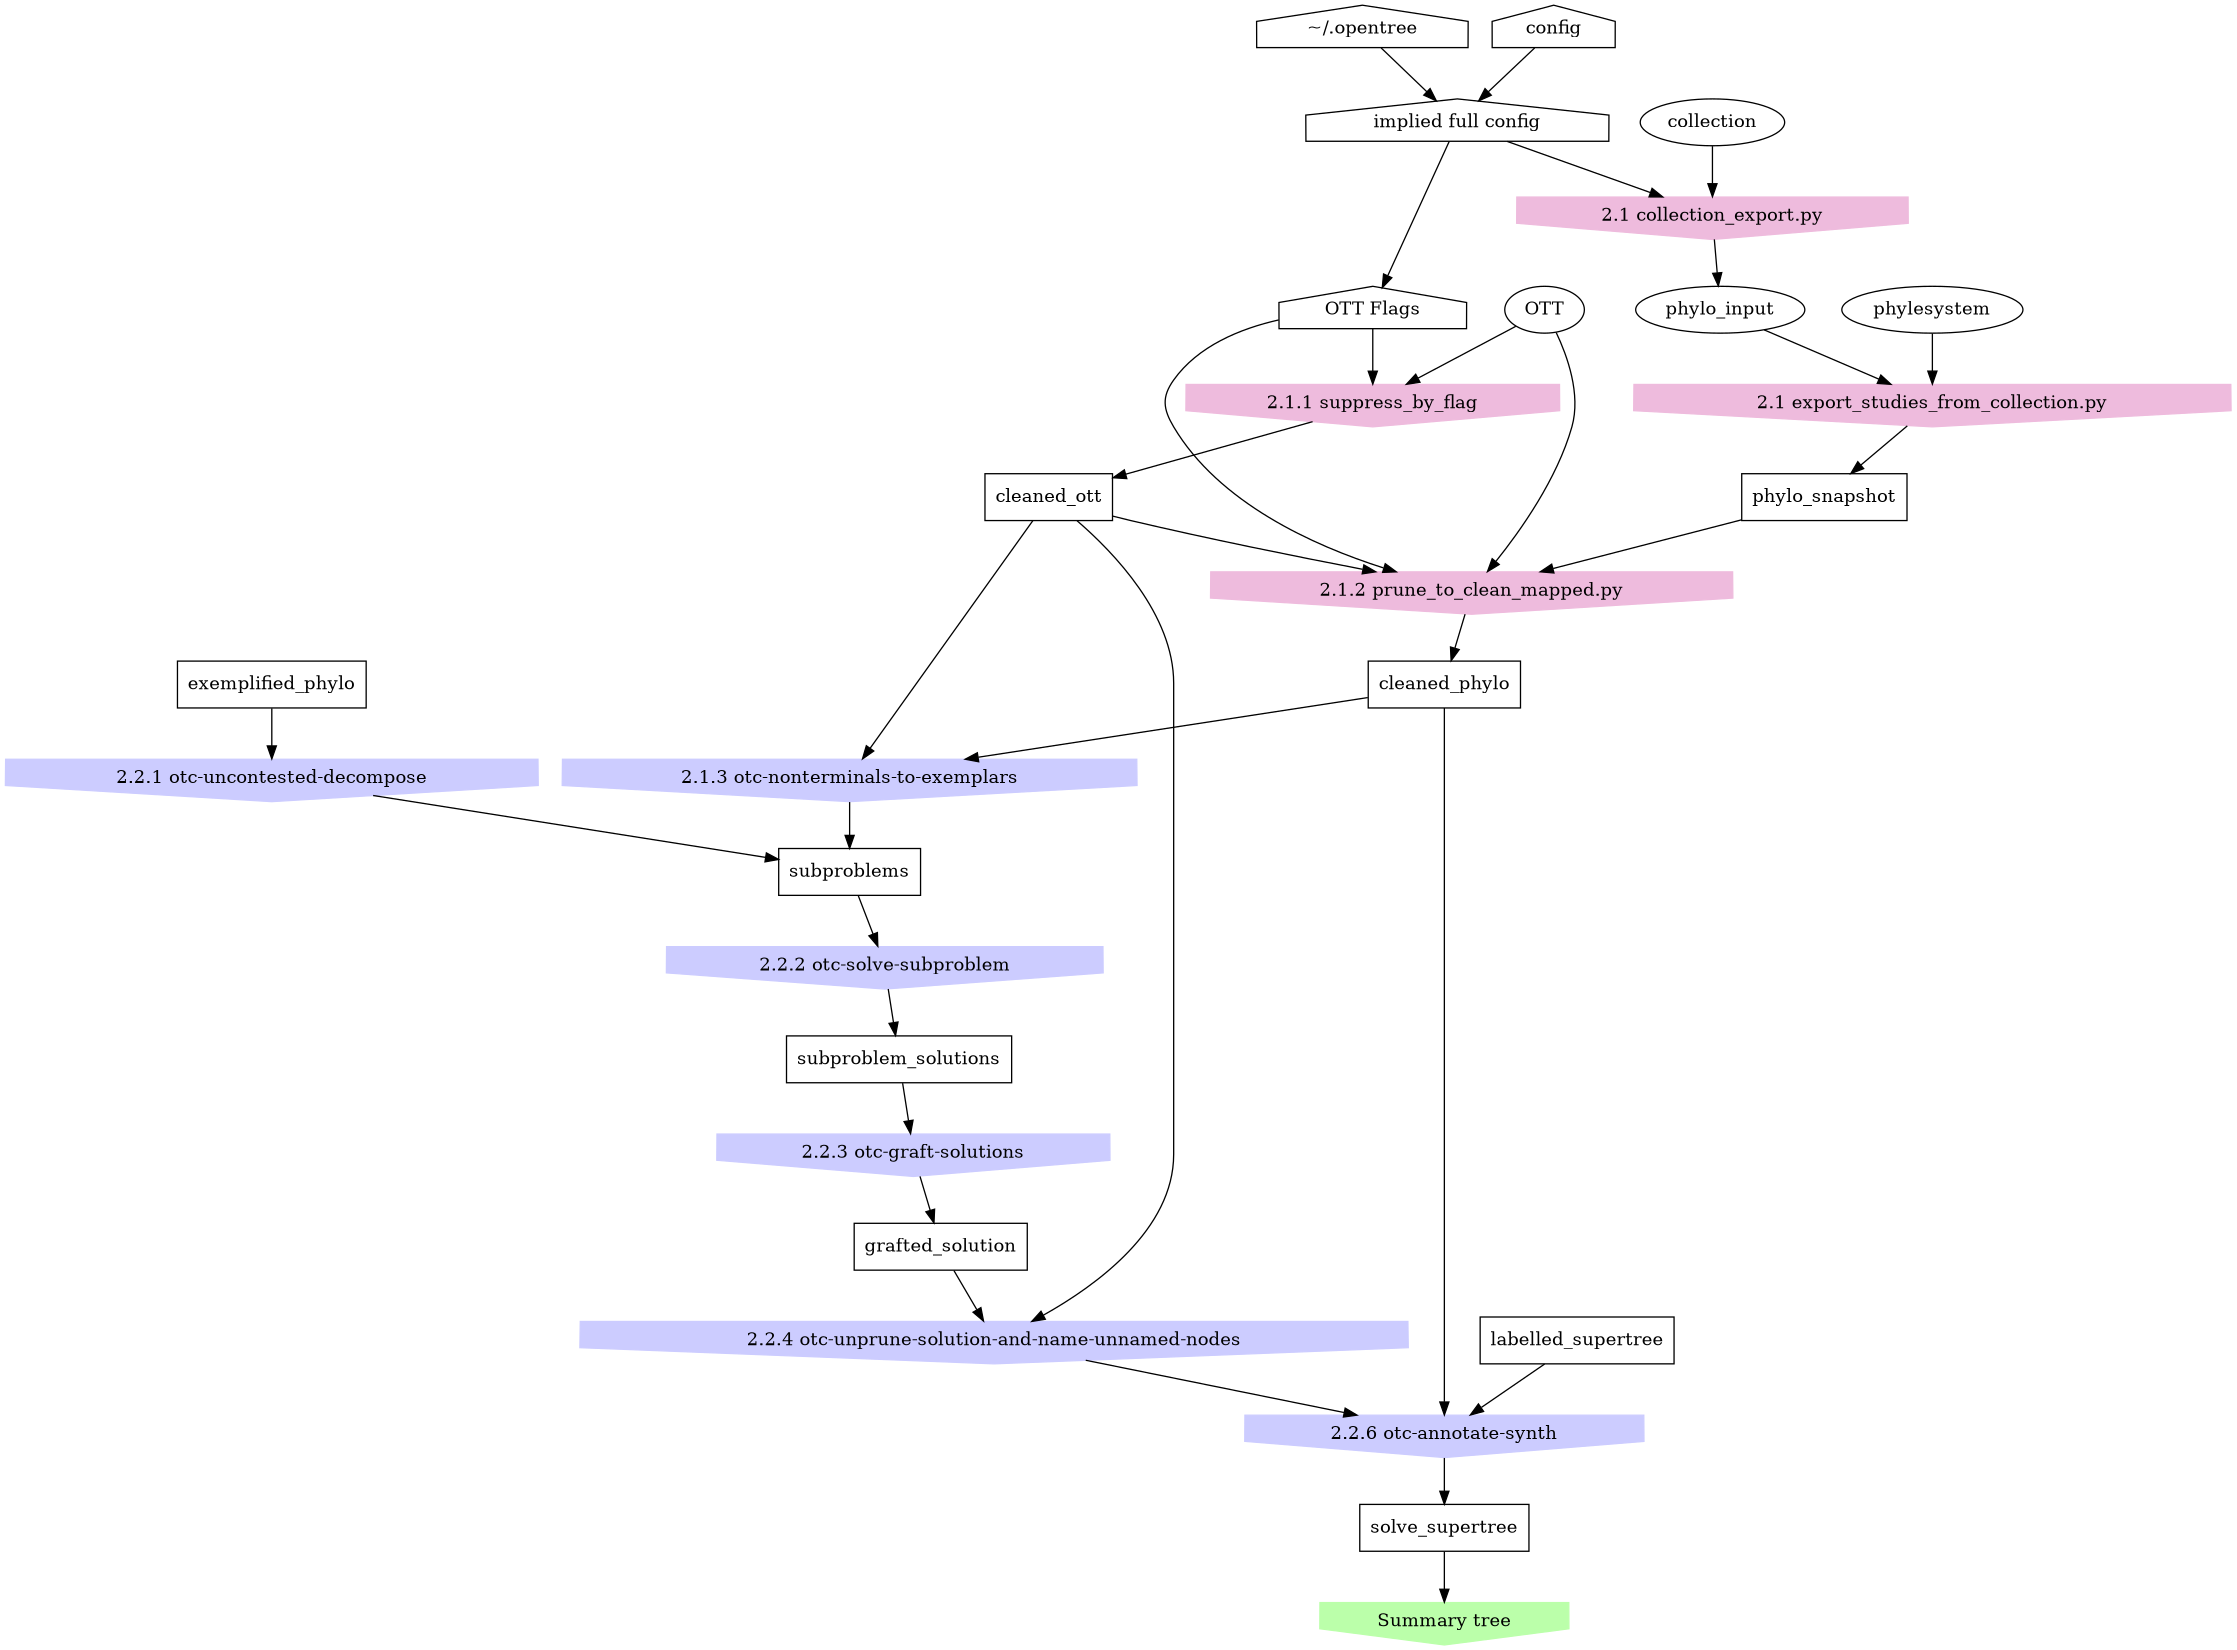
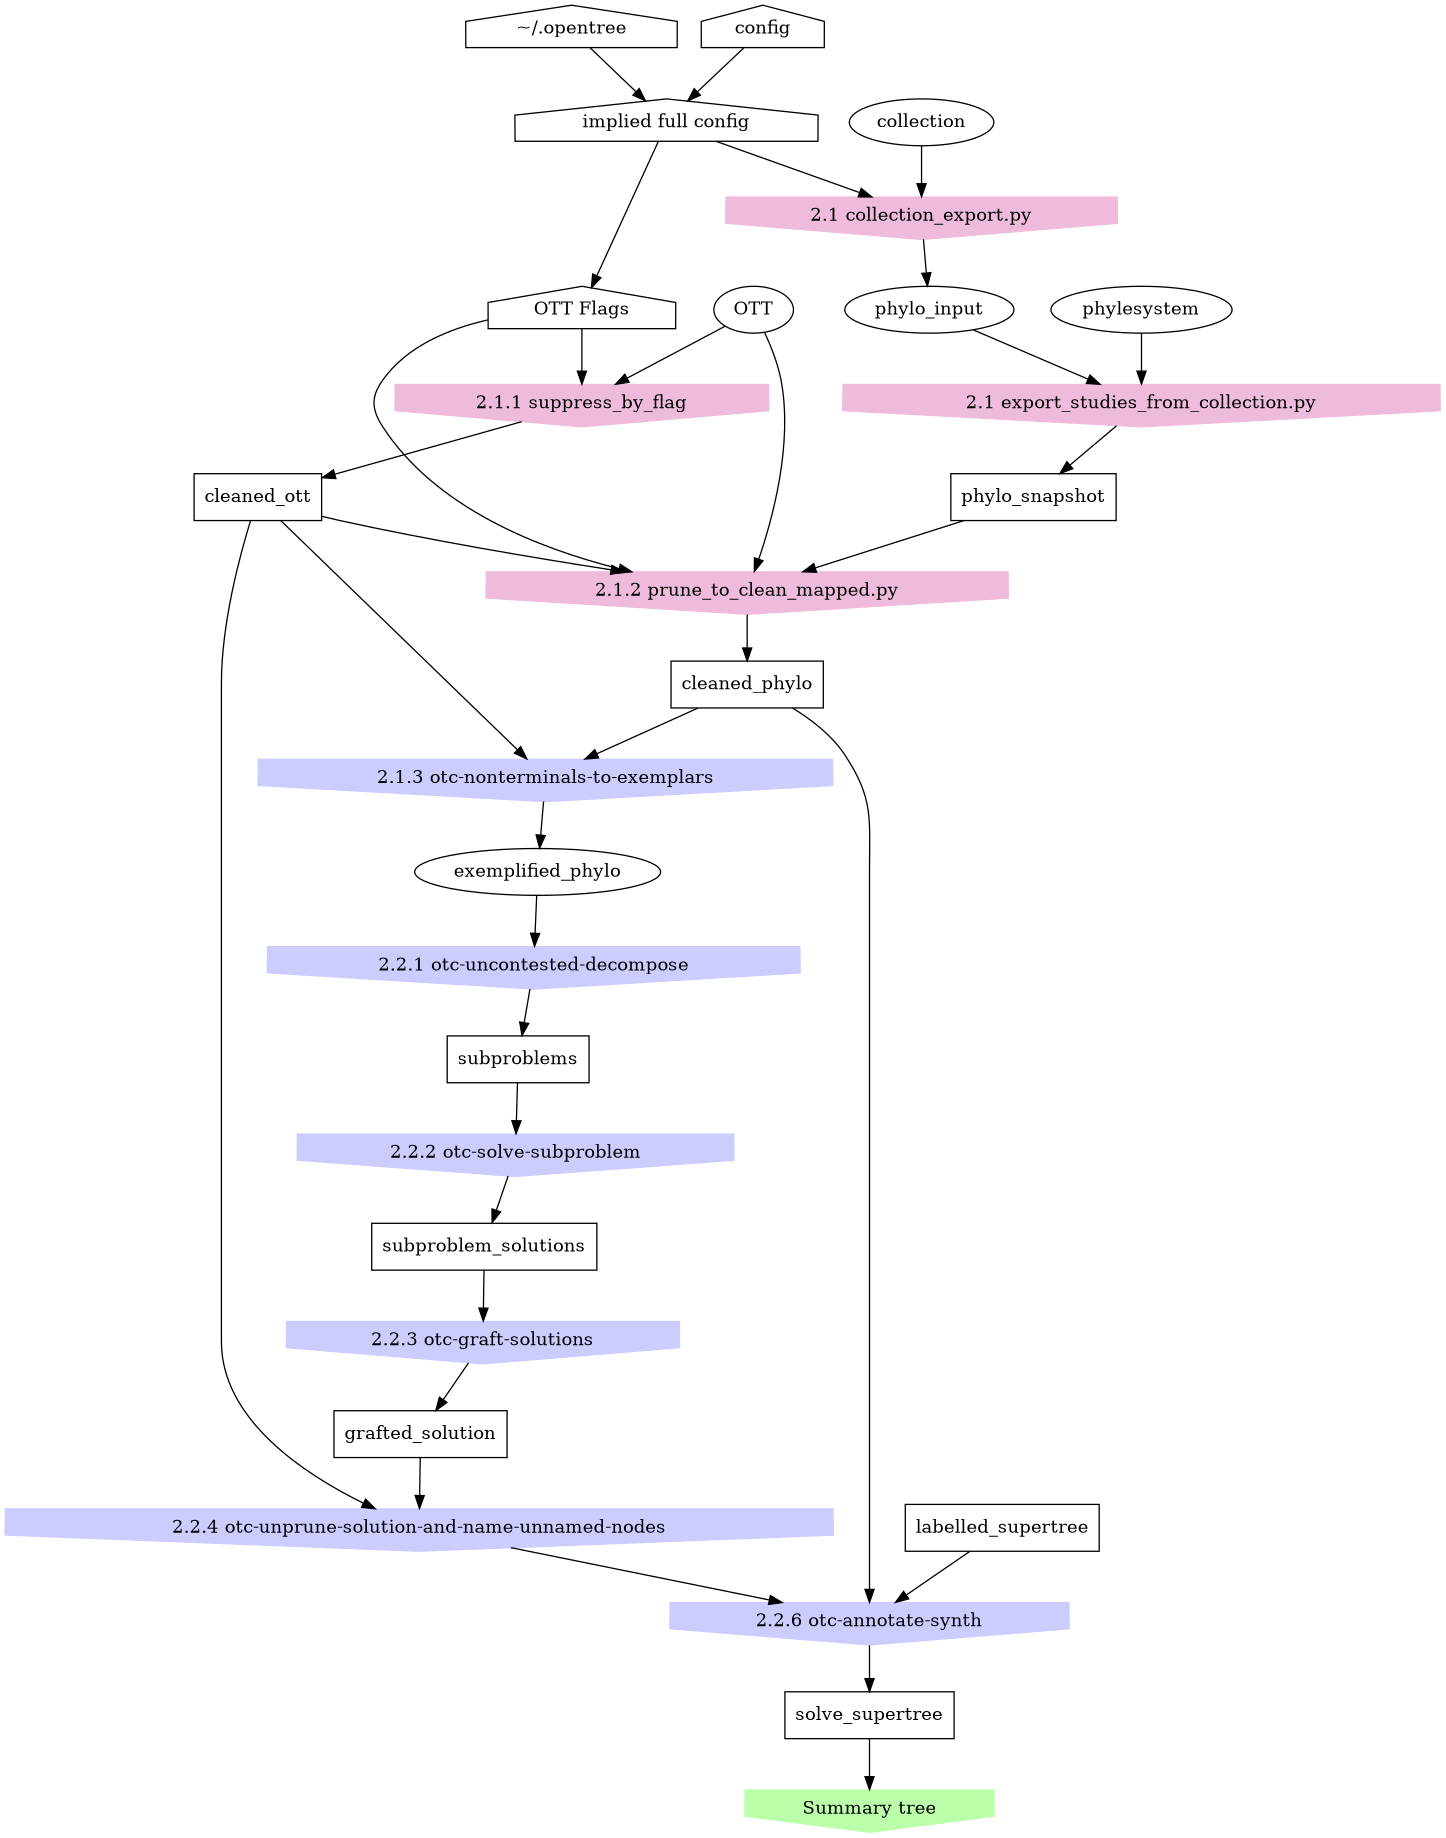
node "exemplified_phylo": shape box -> ellipse
edge "2.1.3 otc-nonterminals-to-exemplars" -> "subproblems": now "2.1.3 otc-nonterminals-to-exemplars" -> "exemplified_phylo"
